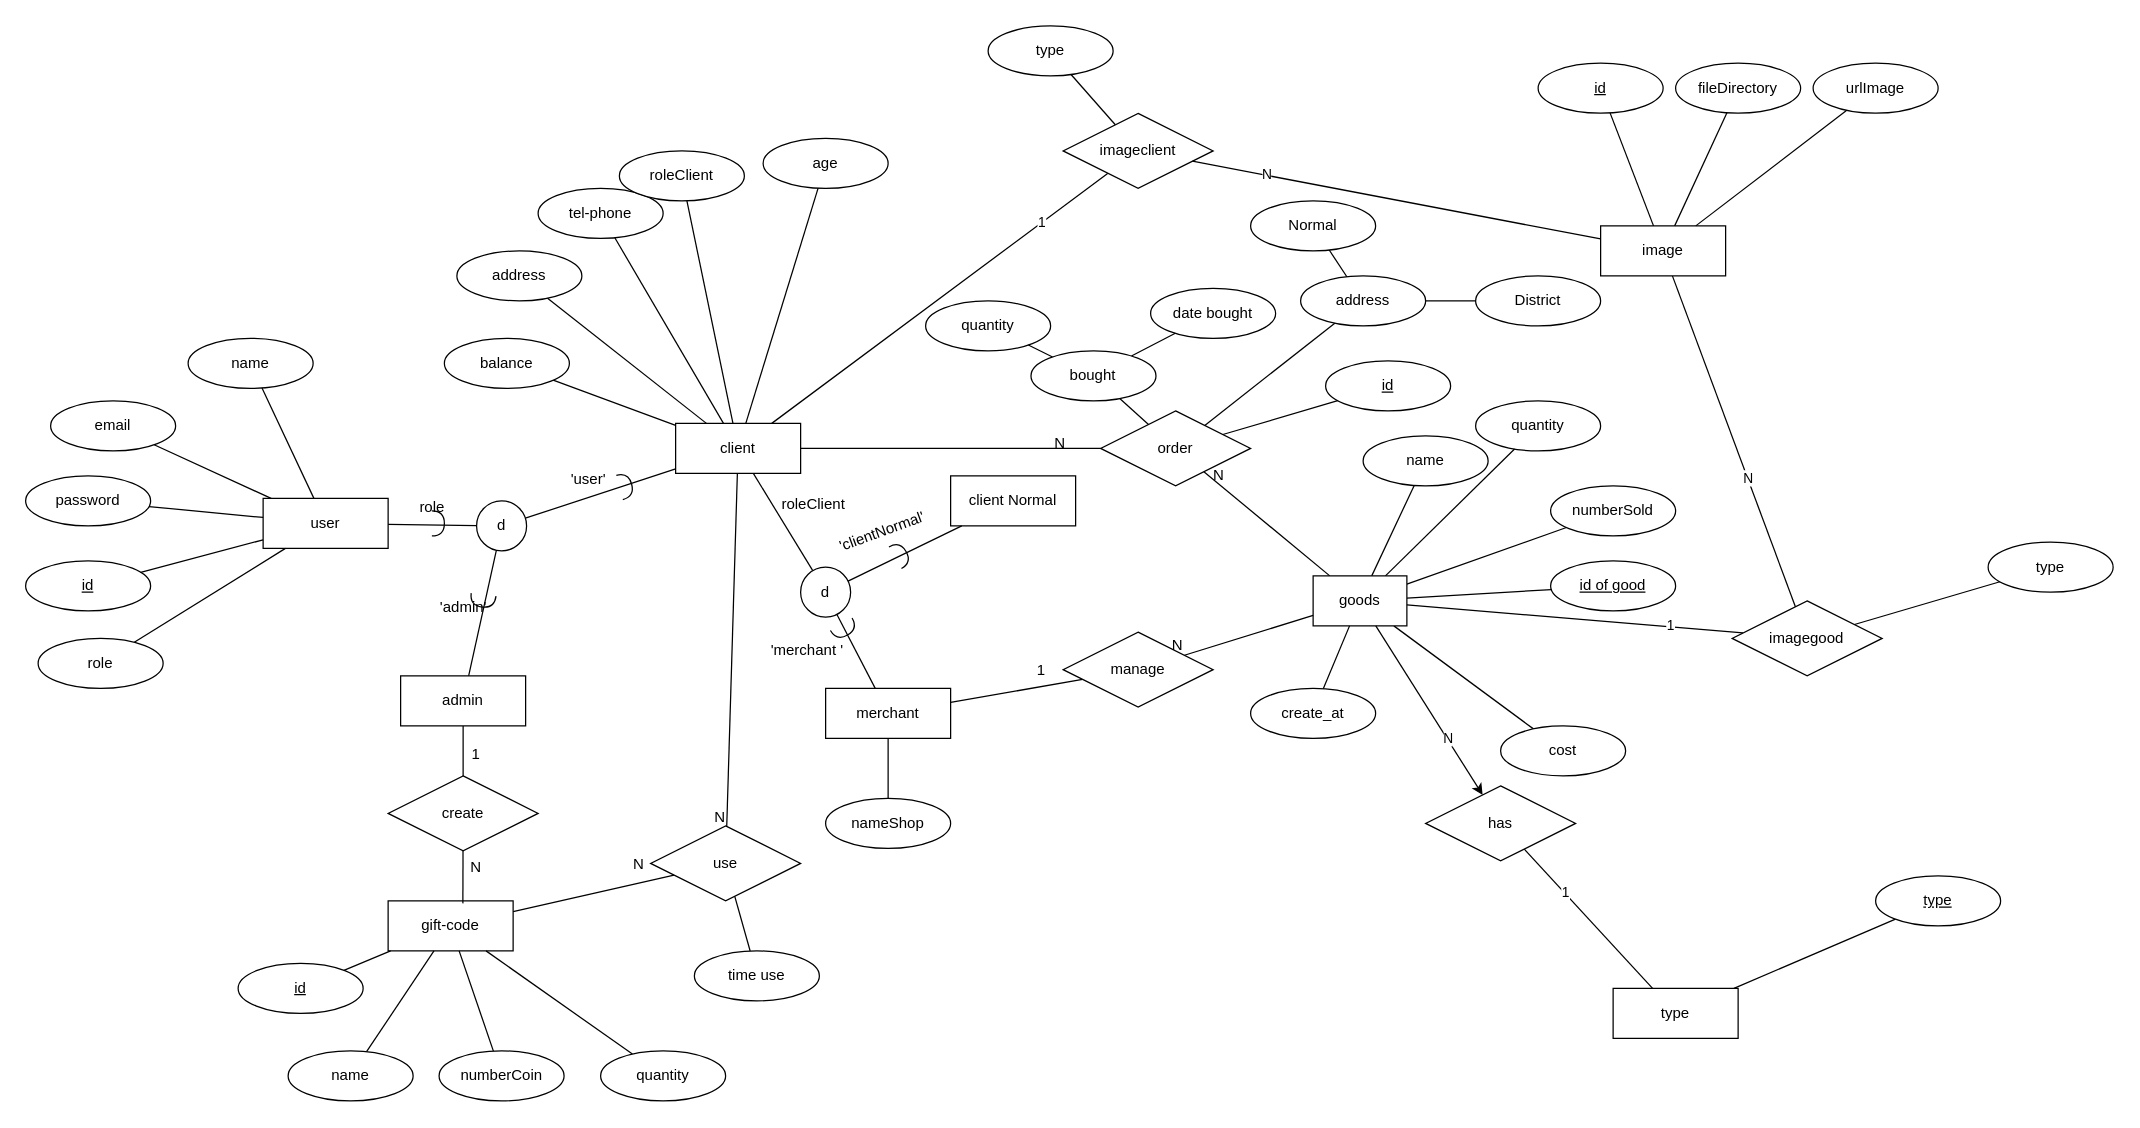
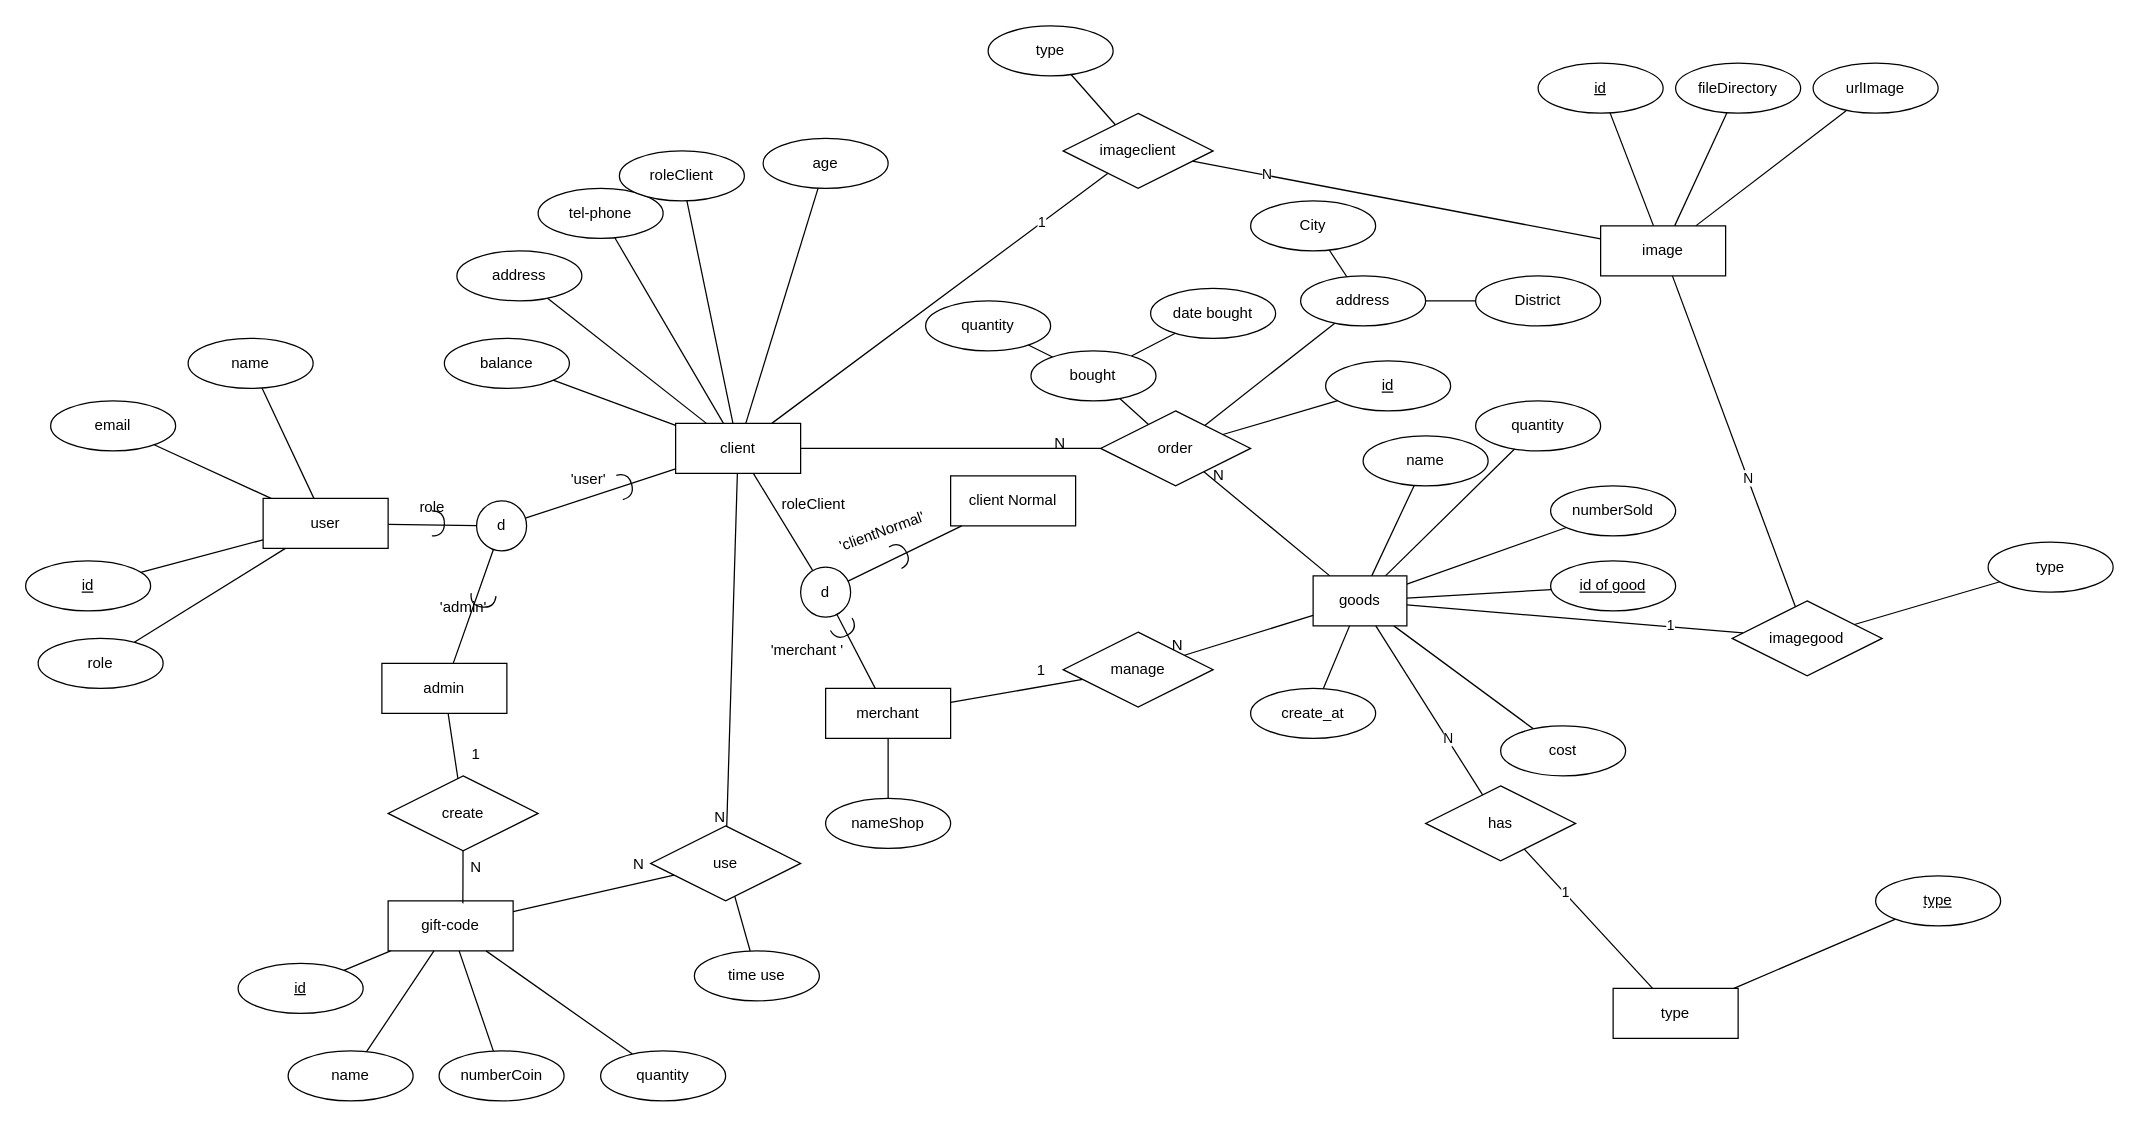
node "Normal": label "Normal" -> "City"
node "password": removed
edge "password" -- "user": removed
node "admin": moved (463, 701) -> (444, 688)
edge "goods" -> "has": arrowhead classic -> none
